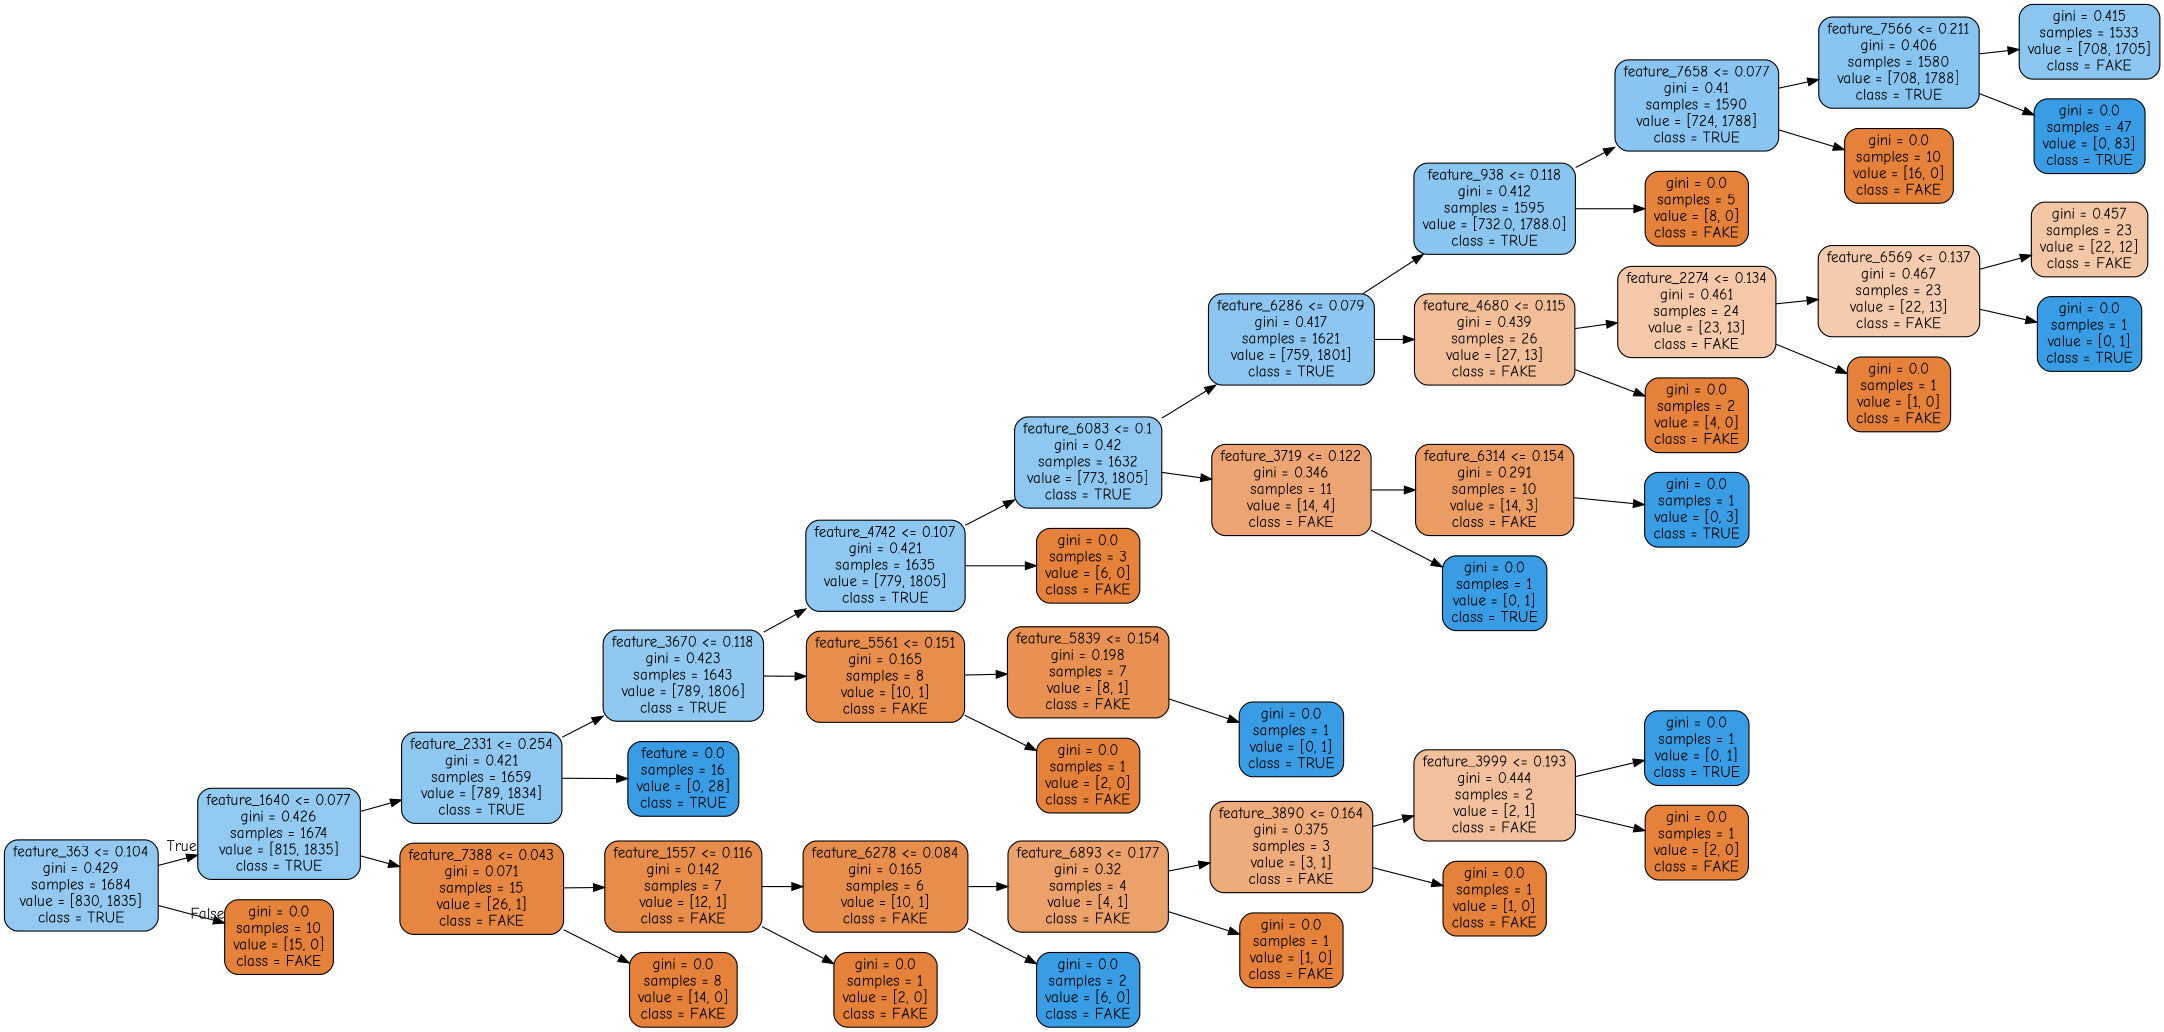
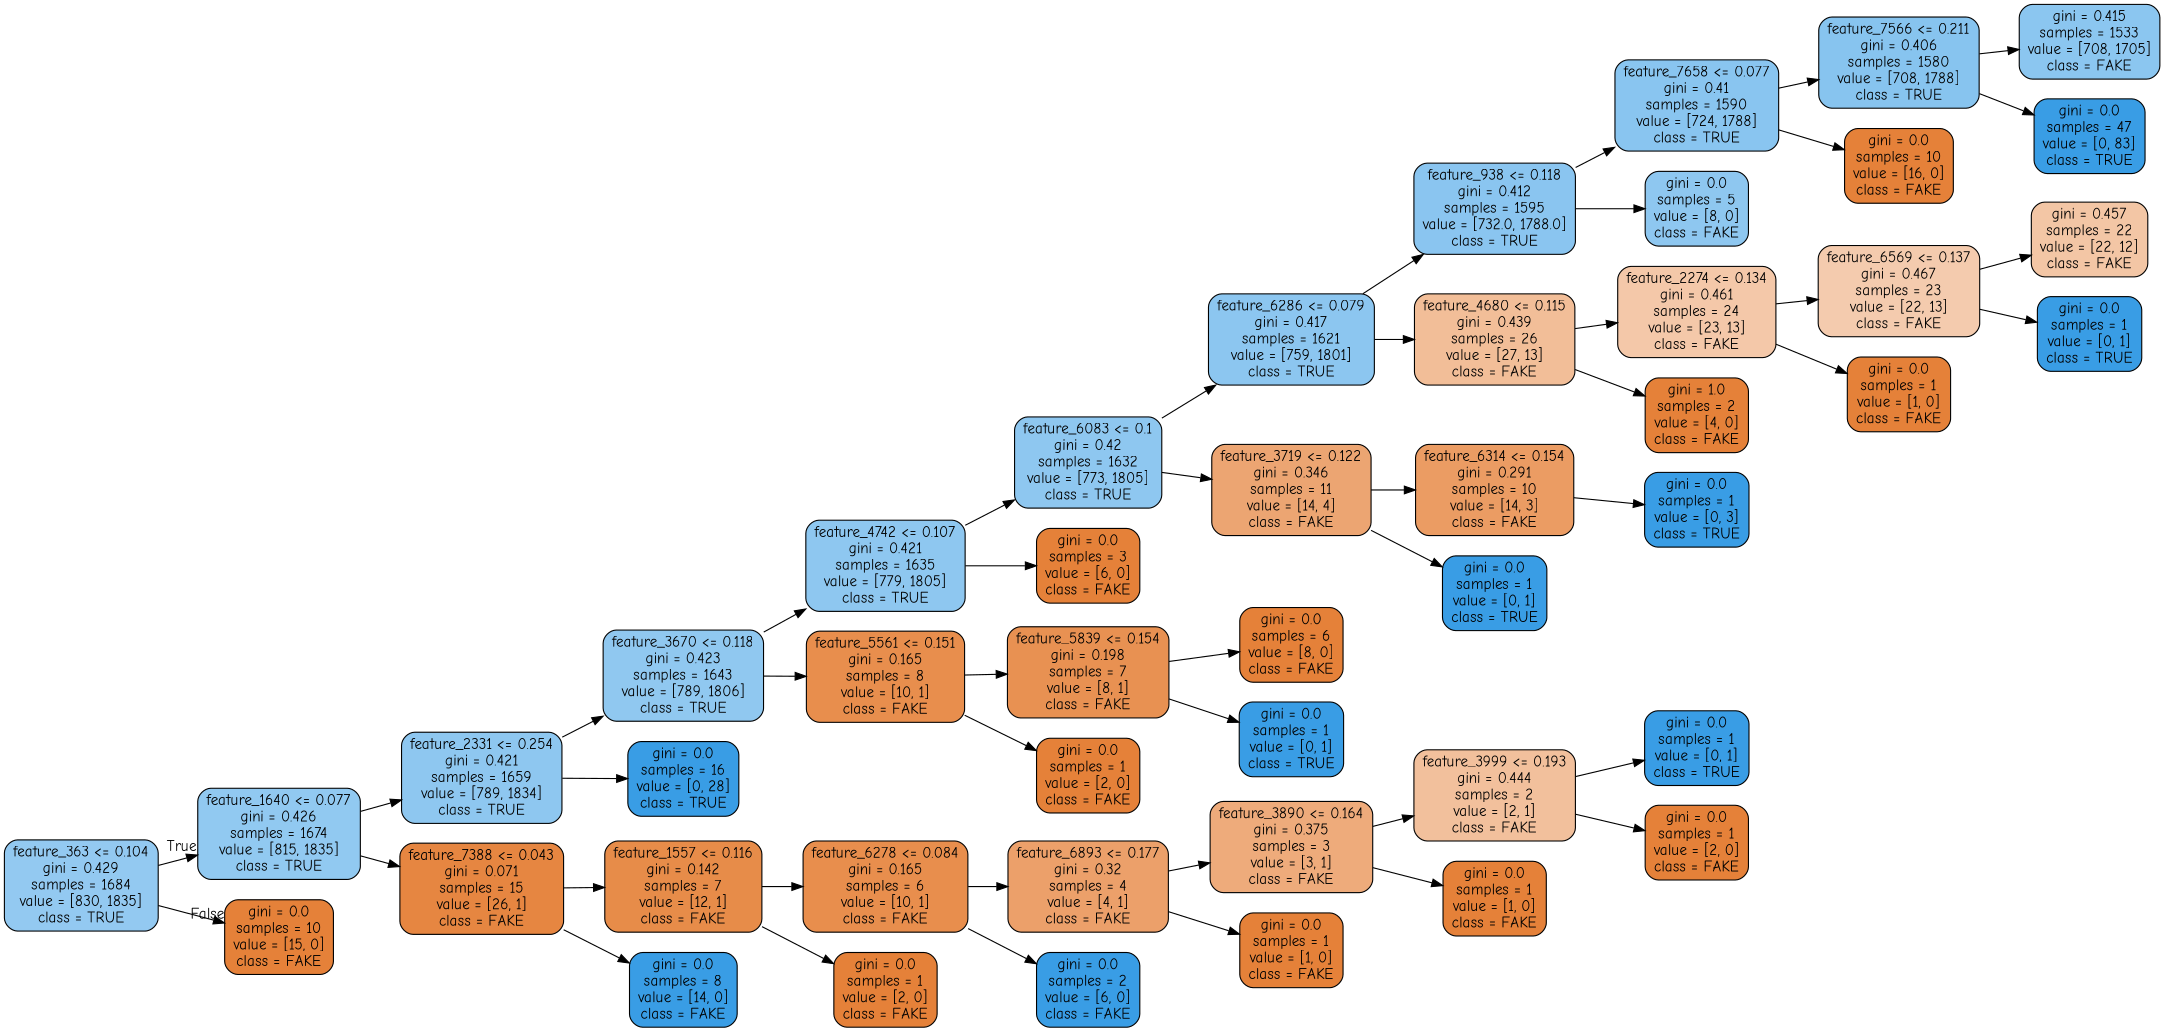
node "gini = 0.0 samples = 5 value = [8, 0] class = FAKE": fillcolor #e58139 -> #8ec7f0
node "gini = 0.457 samples = 23 value = [22, 12] class = FAKE": label "gini = 0.457 samples = 23 value = [22, 12] class = FAKE" -> "gini = 0.457 samples = 22 value = [22, 12] class = FAKE"
node "gini = 0.0 samples = 2 value = [4, 0] class = FAKE": label "gini = 0.0 samples = 2 value = [4, 0] class = FAKE" -> "gini = 1.0 samples = 2 value = [4, 0] class = FAKE"
node "gini = 0.0 samples = 6 value = [8, 0] class = FAKE": added
node "feature = 0.0 samples = 16 value = [0, 28] class = TRUE": label "feature = 0.0 samples = 16 value = [0, 28] class = TRUE" -> "gini = 0.0 samples = 16 value = [0, 28] class = TRUE"
node "gini = 0.0 samples = 8 value = [14, 0] class = FAKE": fillcolor #e58139 -> #399de5
